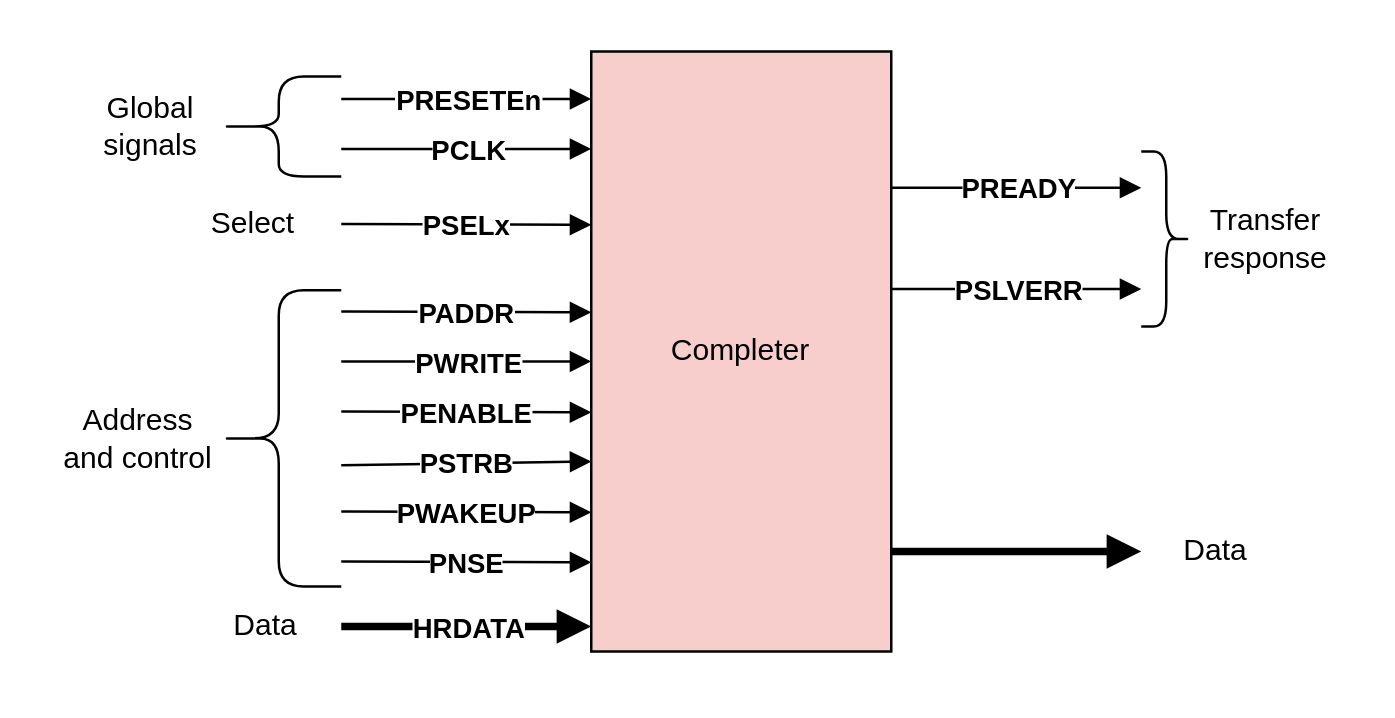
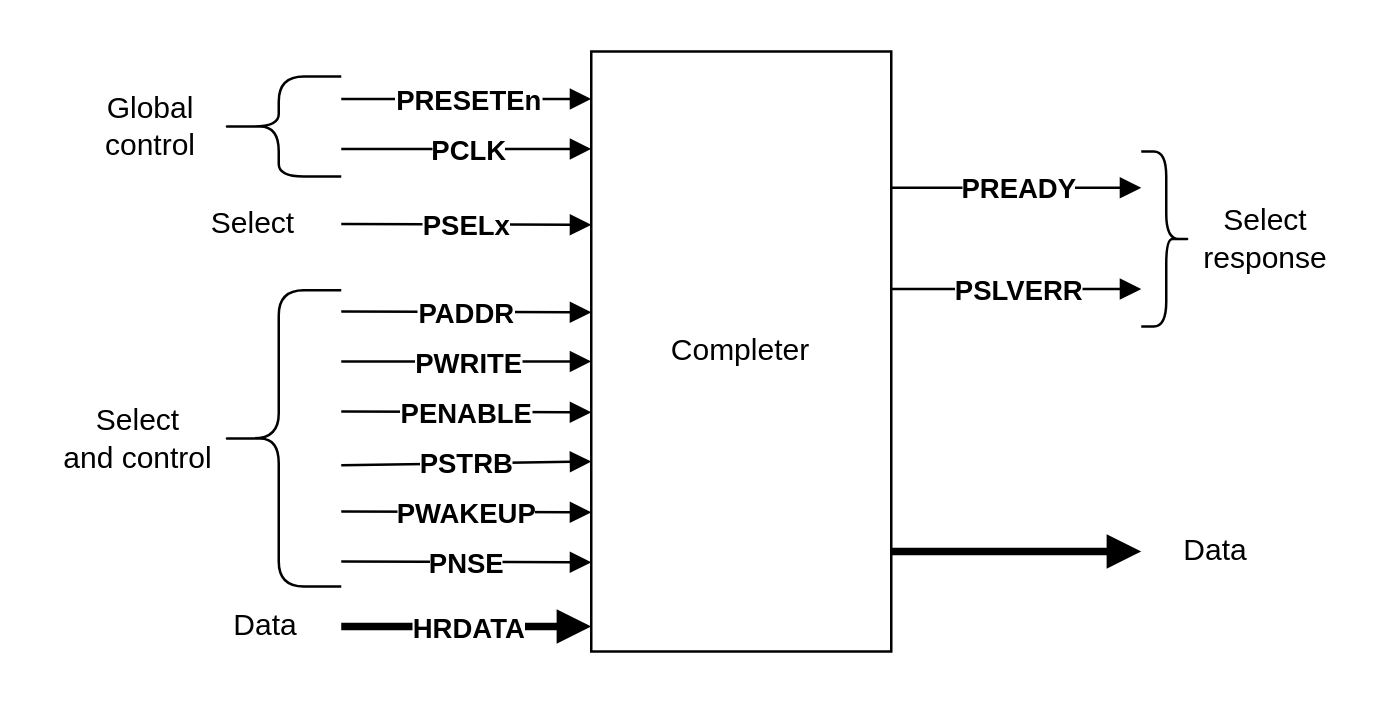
node "Global signals": label "Global signals" -> "Global control"
node "Transfer response": label "Transfer response" -> "Select response"
node "Completer": fillcolor #f8cecc -> #ffffff
node "Address and control": label "Address and control" -> "Select and control"
